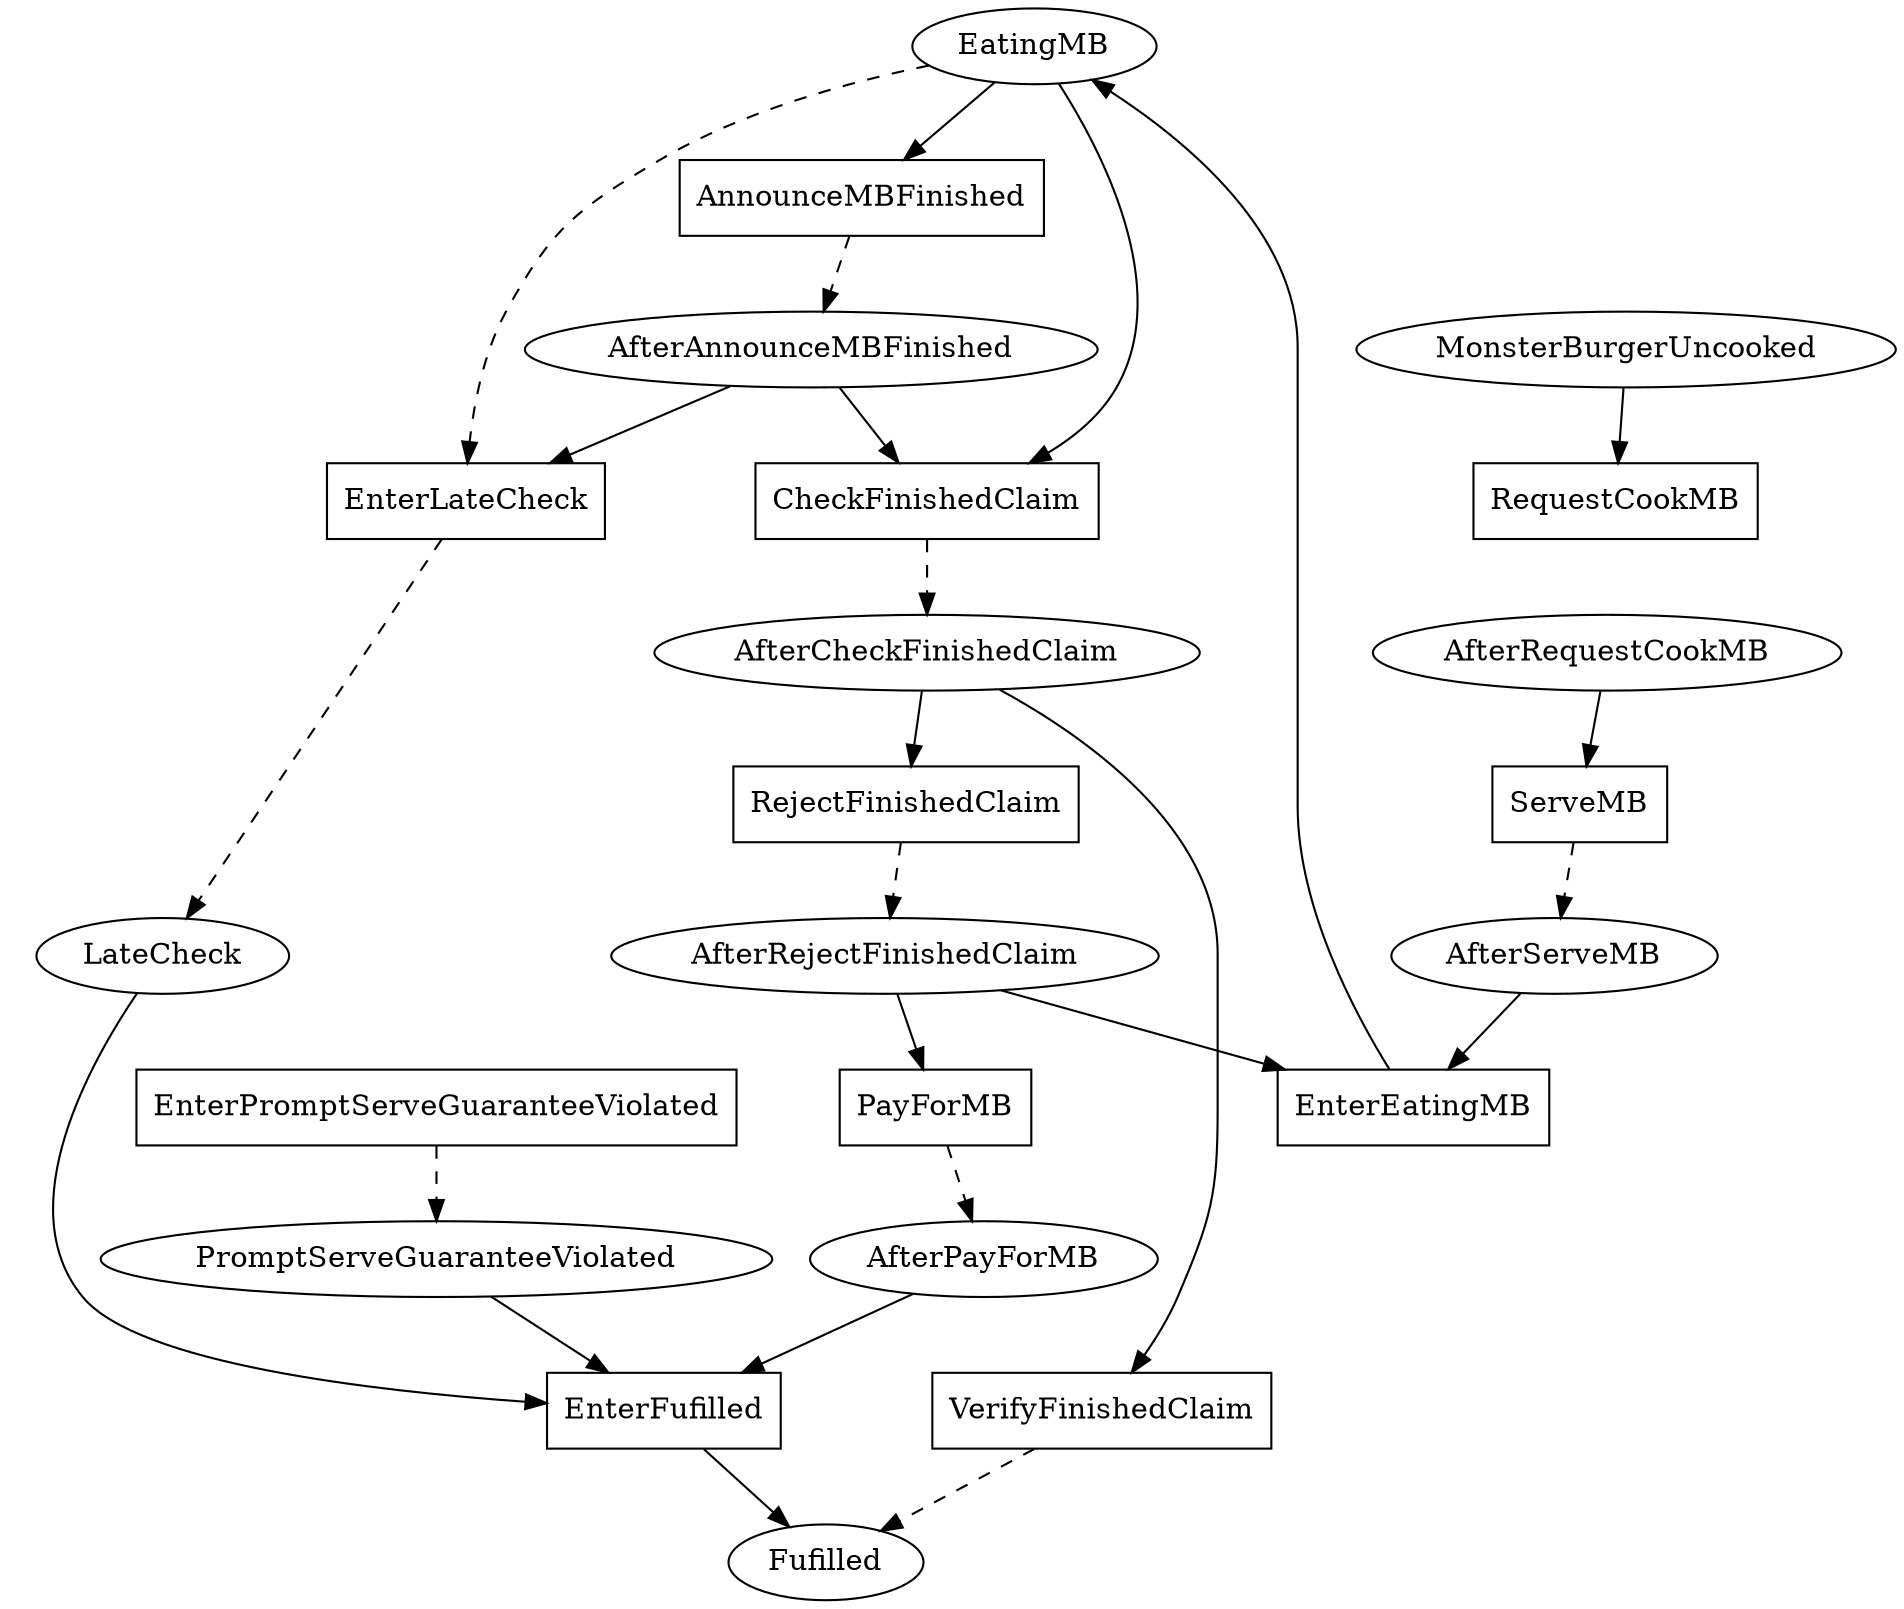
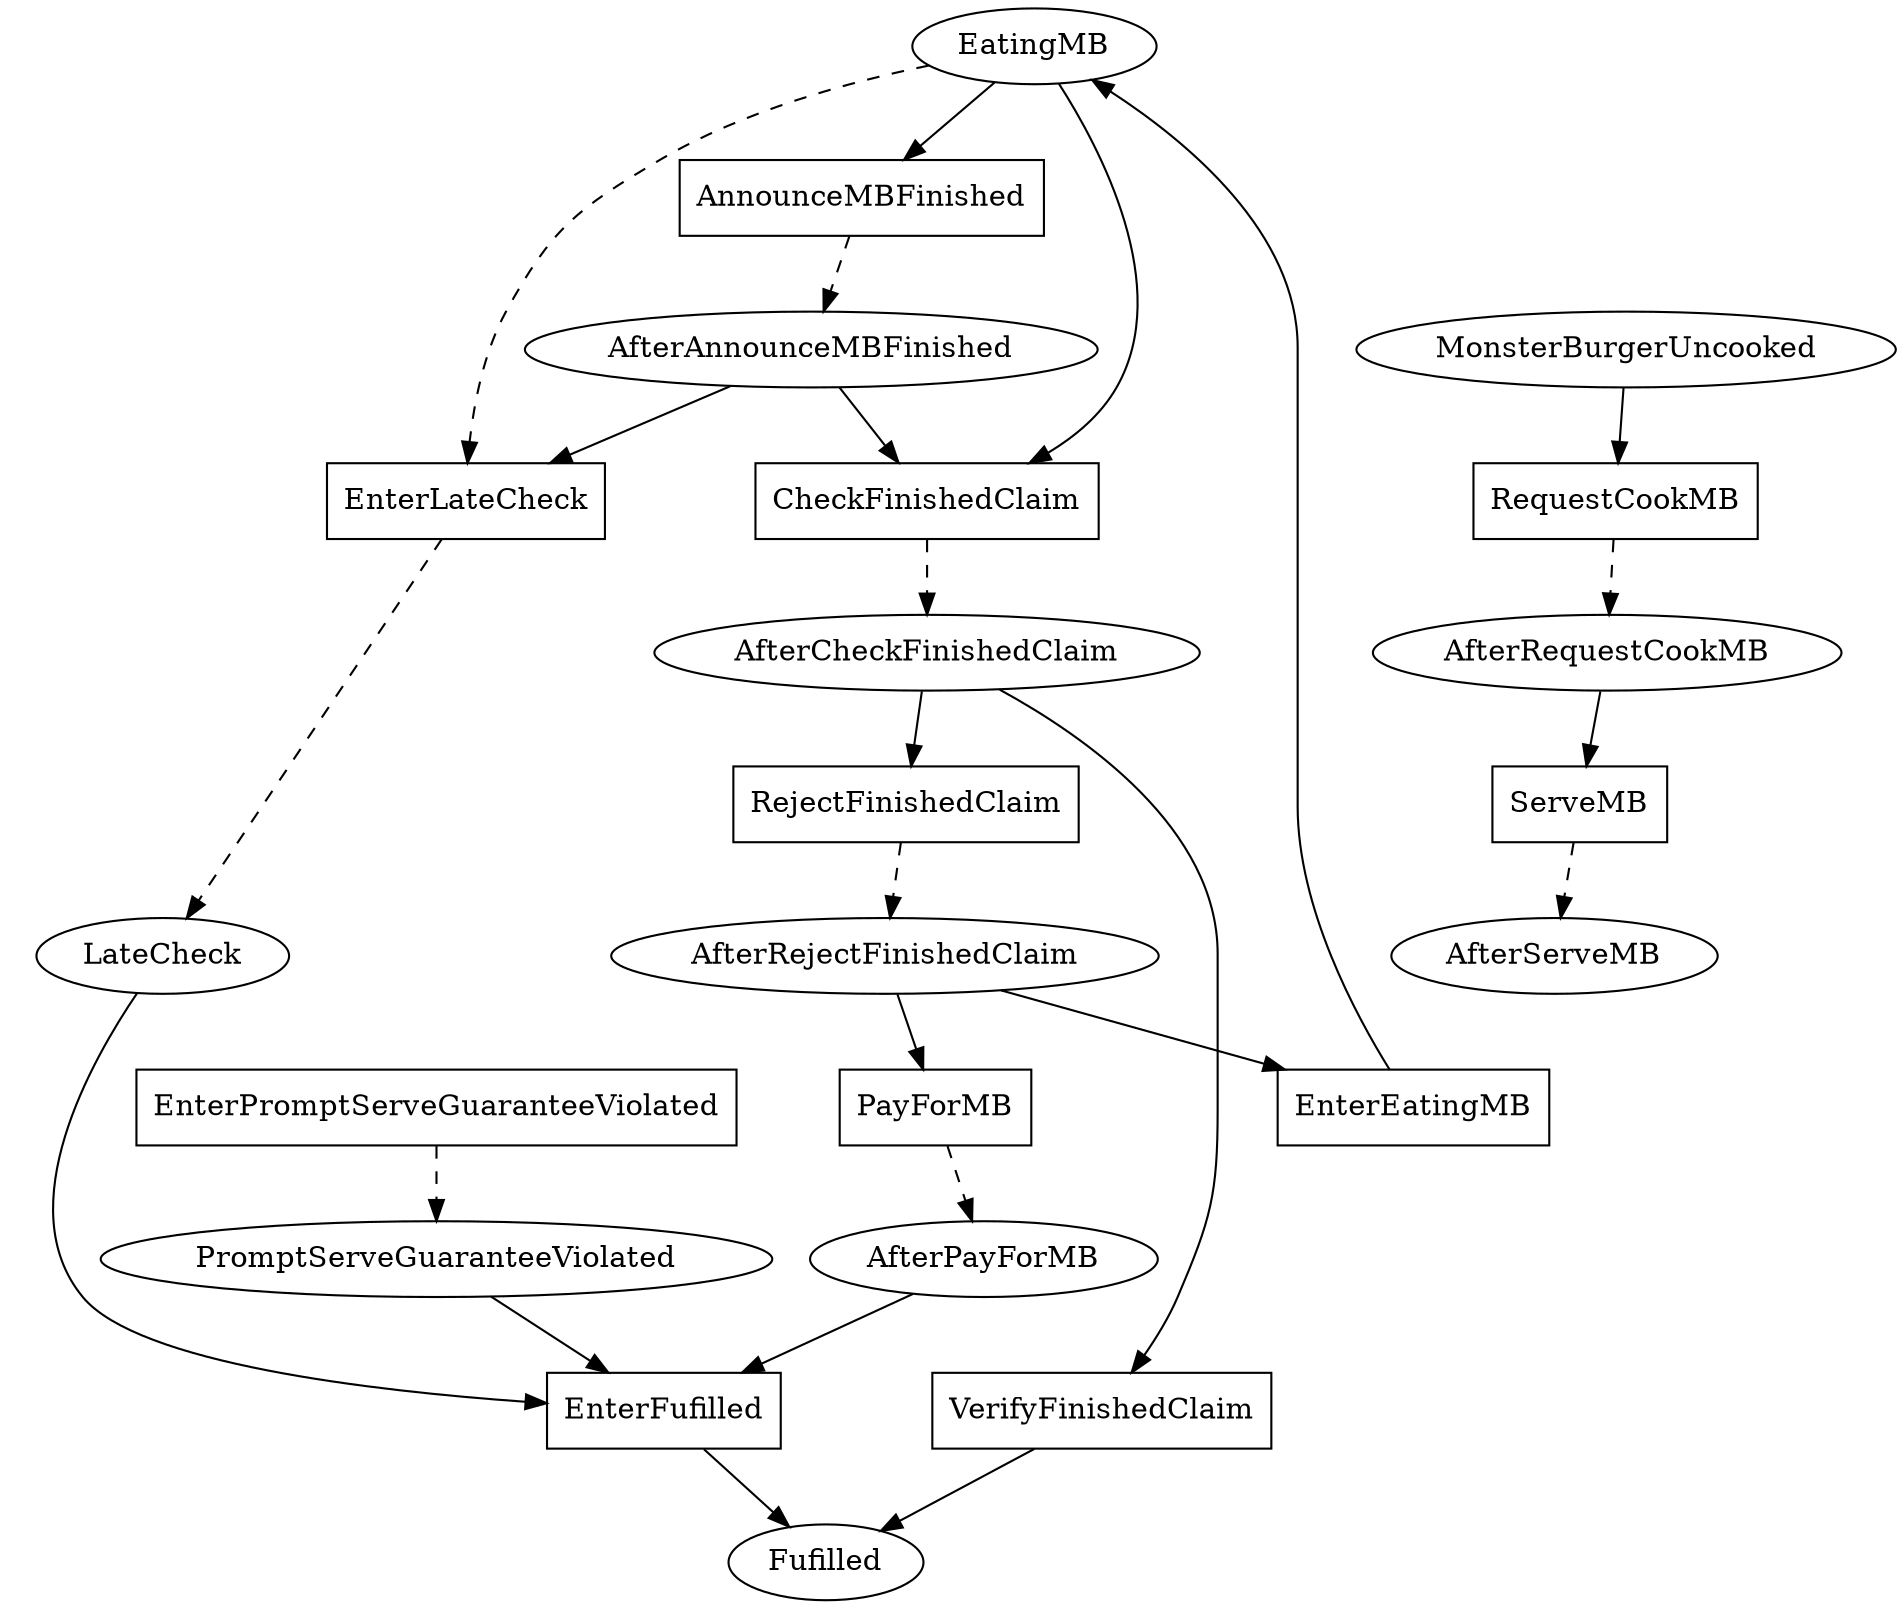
edge "RequestCookMB" -> "AfterRequestCookMB": added
edge "AfterServeMB" -> "EnterEatingMB": removed
edge "VerifyFinishedClaim" -> "Fufilled": style dashed -> solid
